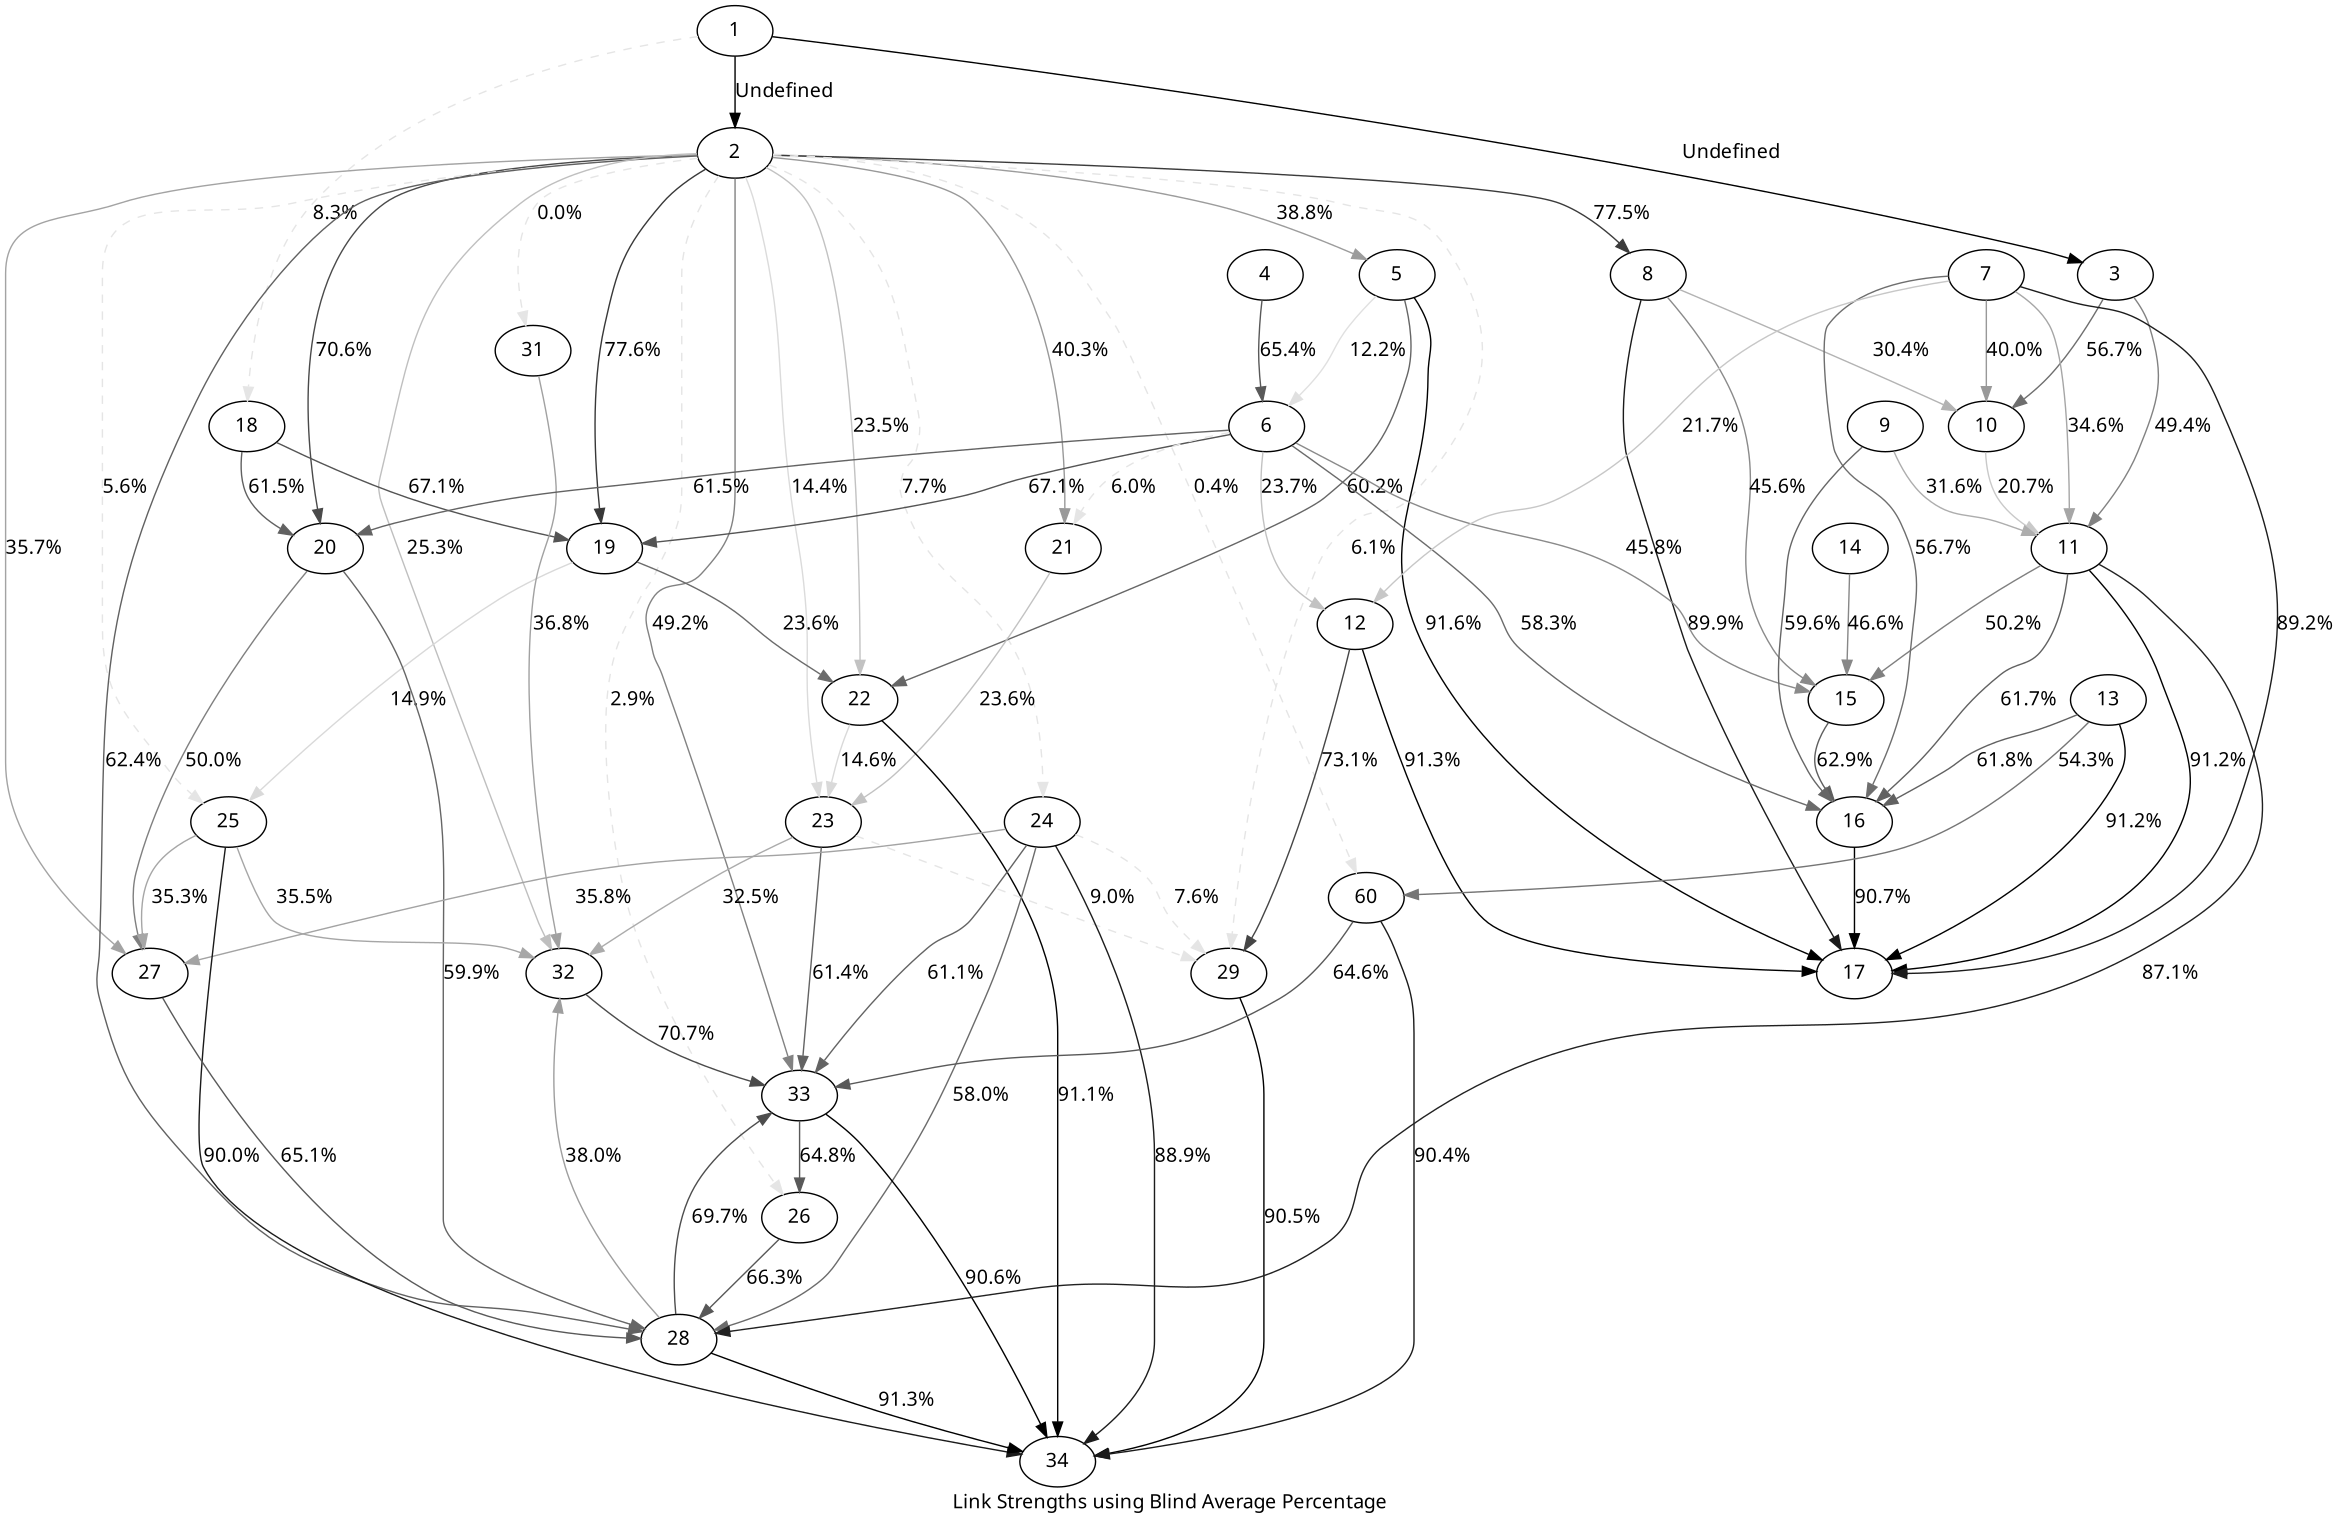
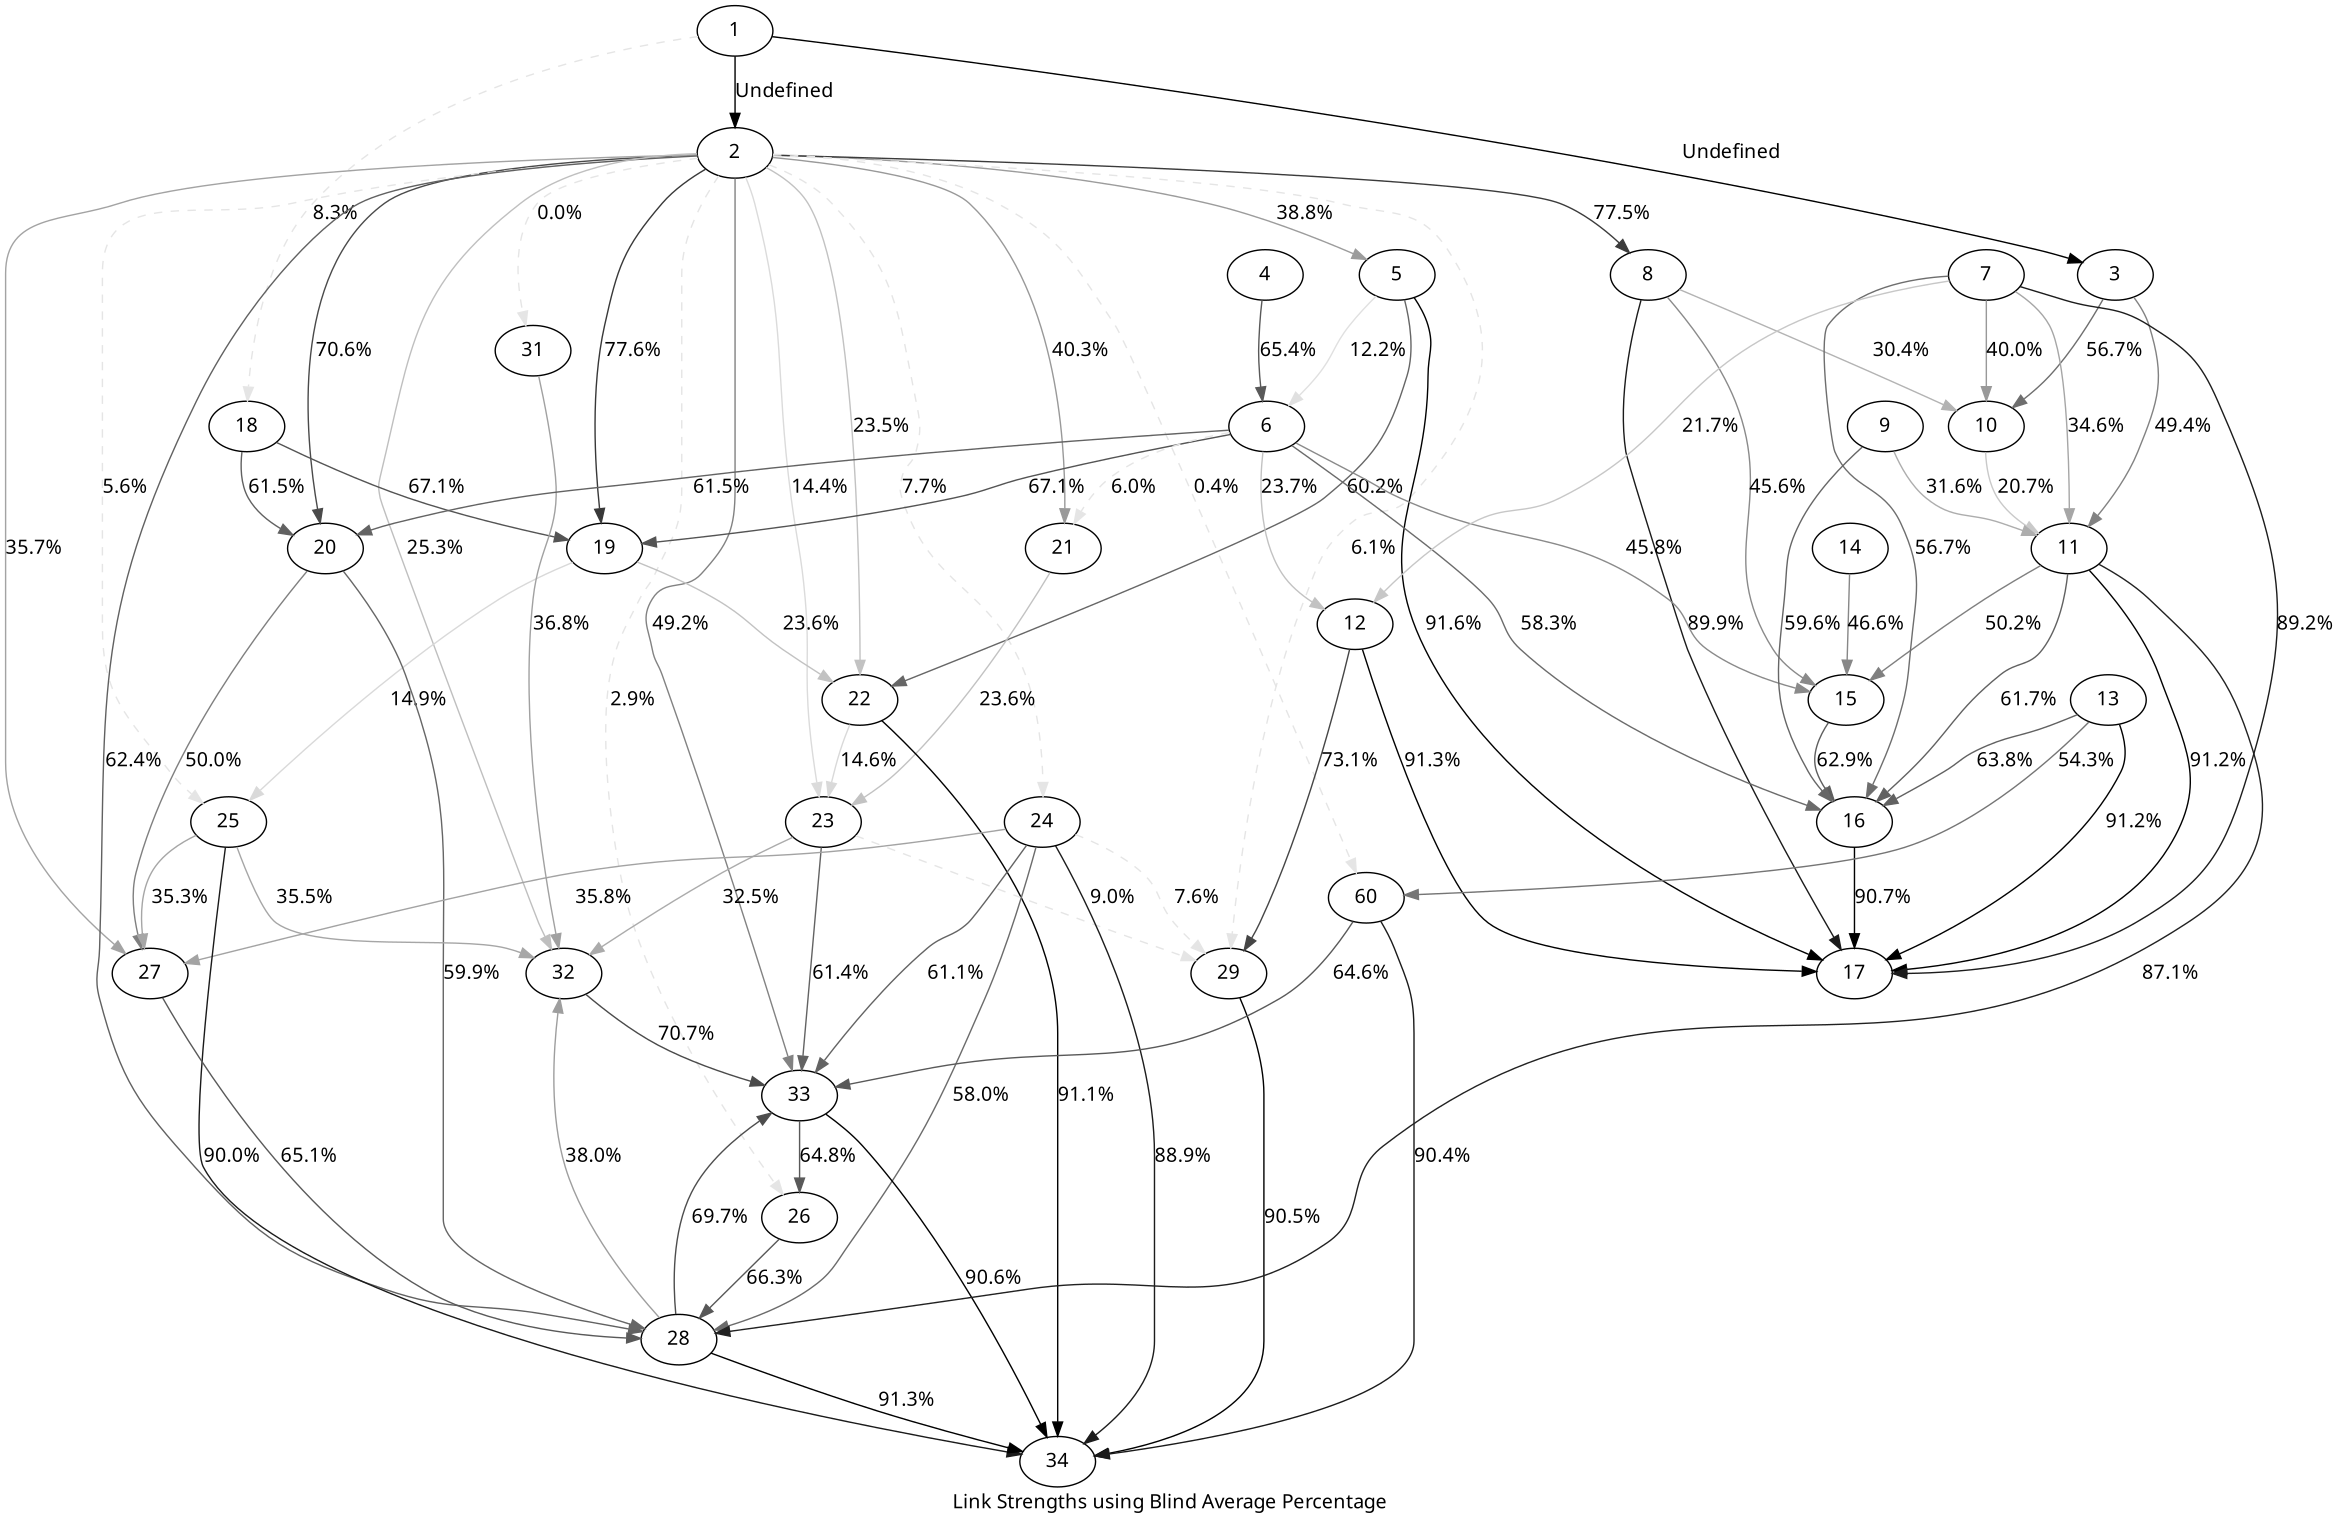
edge "19" -> "22": color gray42 -> gray76
edge "13" -> "16": label "61.8%" -> "63.8%"
